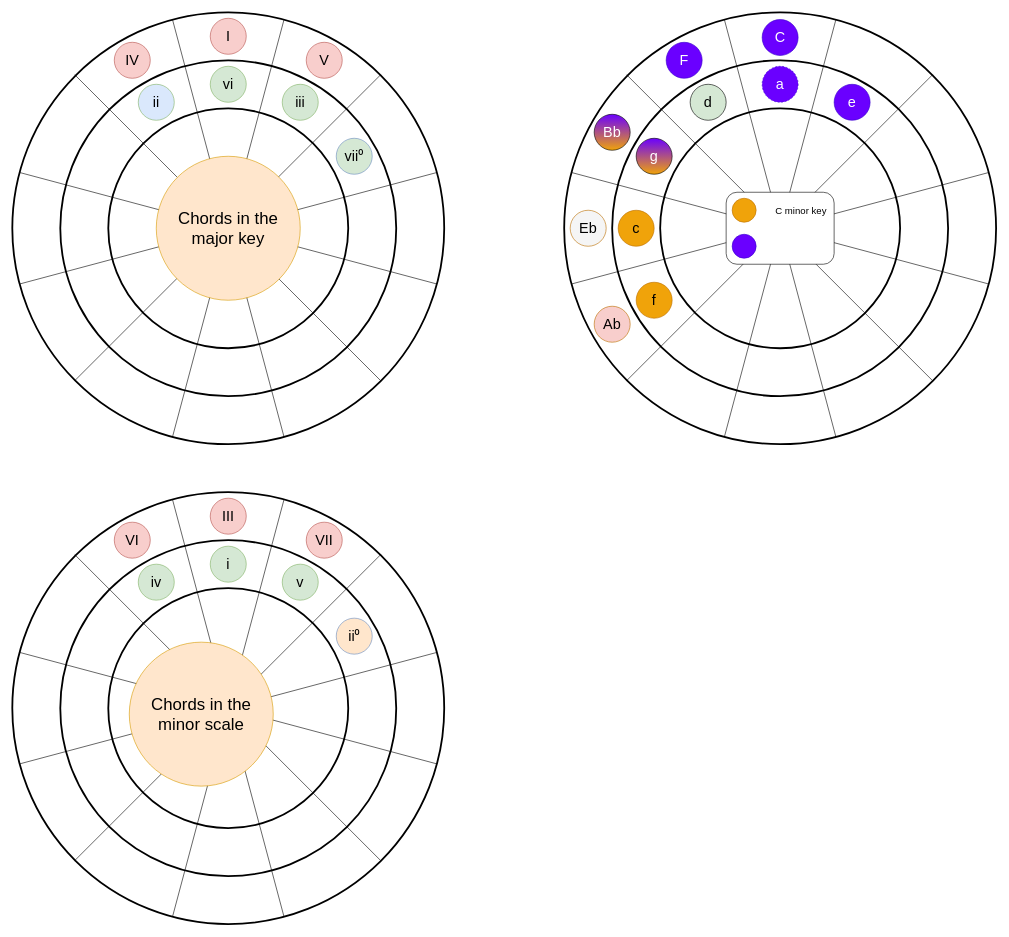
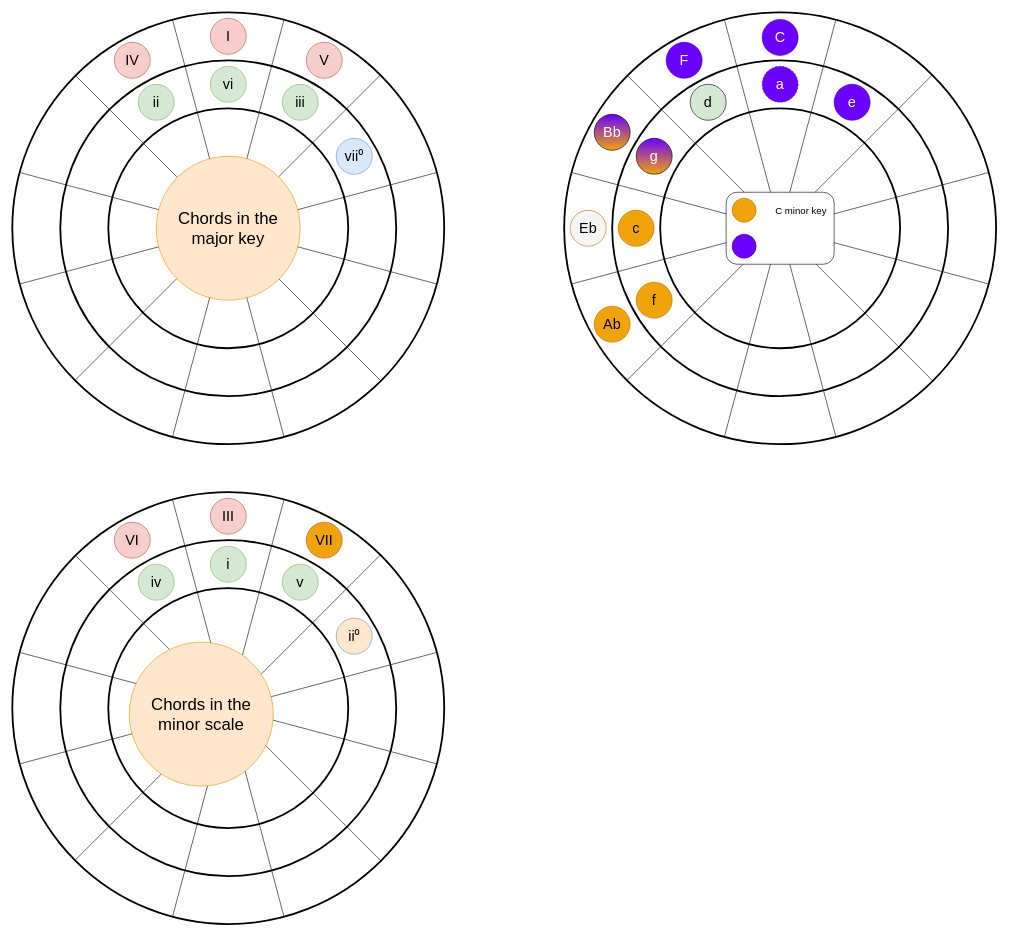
node "ii": fillcolor #dae8fc -> #d5e8d4
node "vii⁰": fillcolor #d5e8d4 -> #dae8fc
node "Ab": fillcolor #f8cecc -> #f0a30a
node "VII": fillcolor #f8cecc -> #f0a30a
